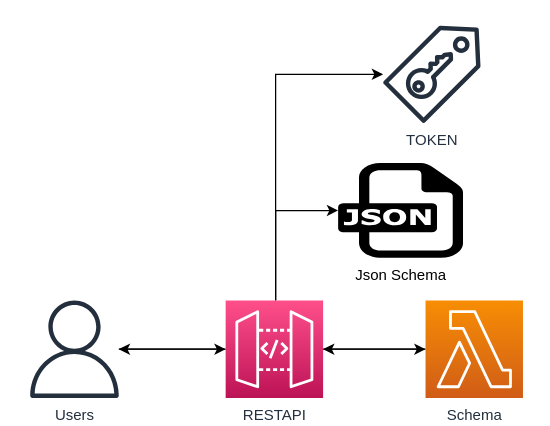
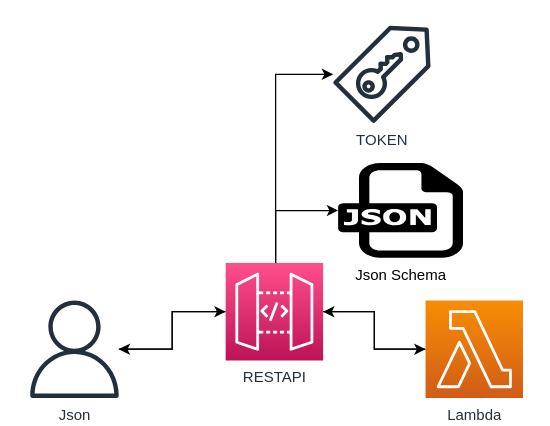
node "TOKEN": moved (432, 74) -> (382, 74)
node "RESTAPI": moved (274, 349) -> (274, 312)
node "Users": label "Users" -> "Json"
node "Schema": label "Schema" -> "Lambda"
